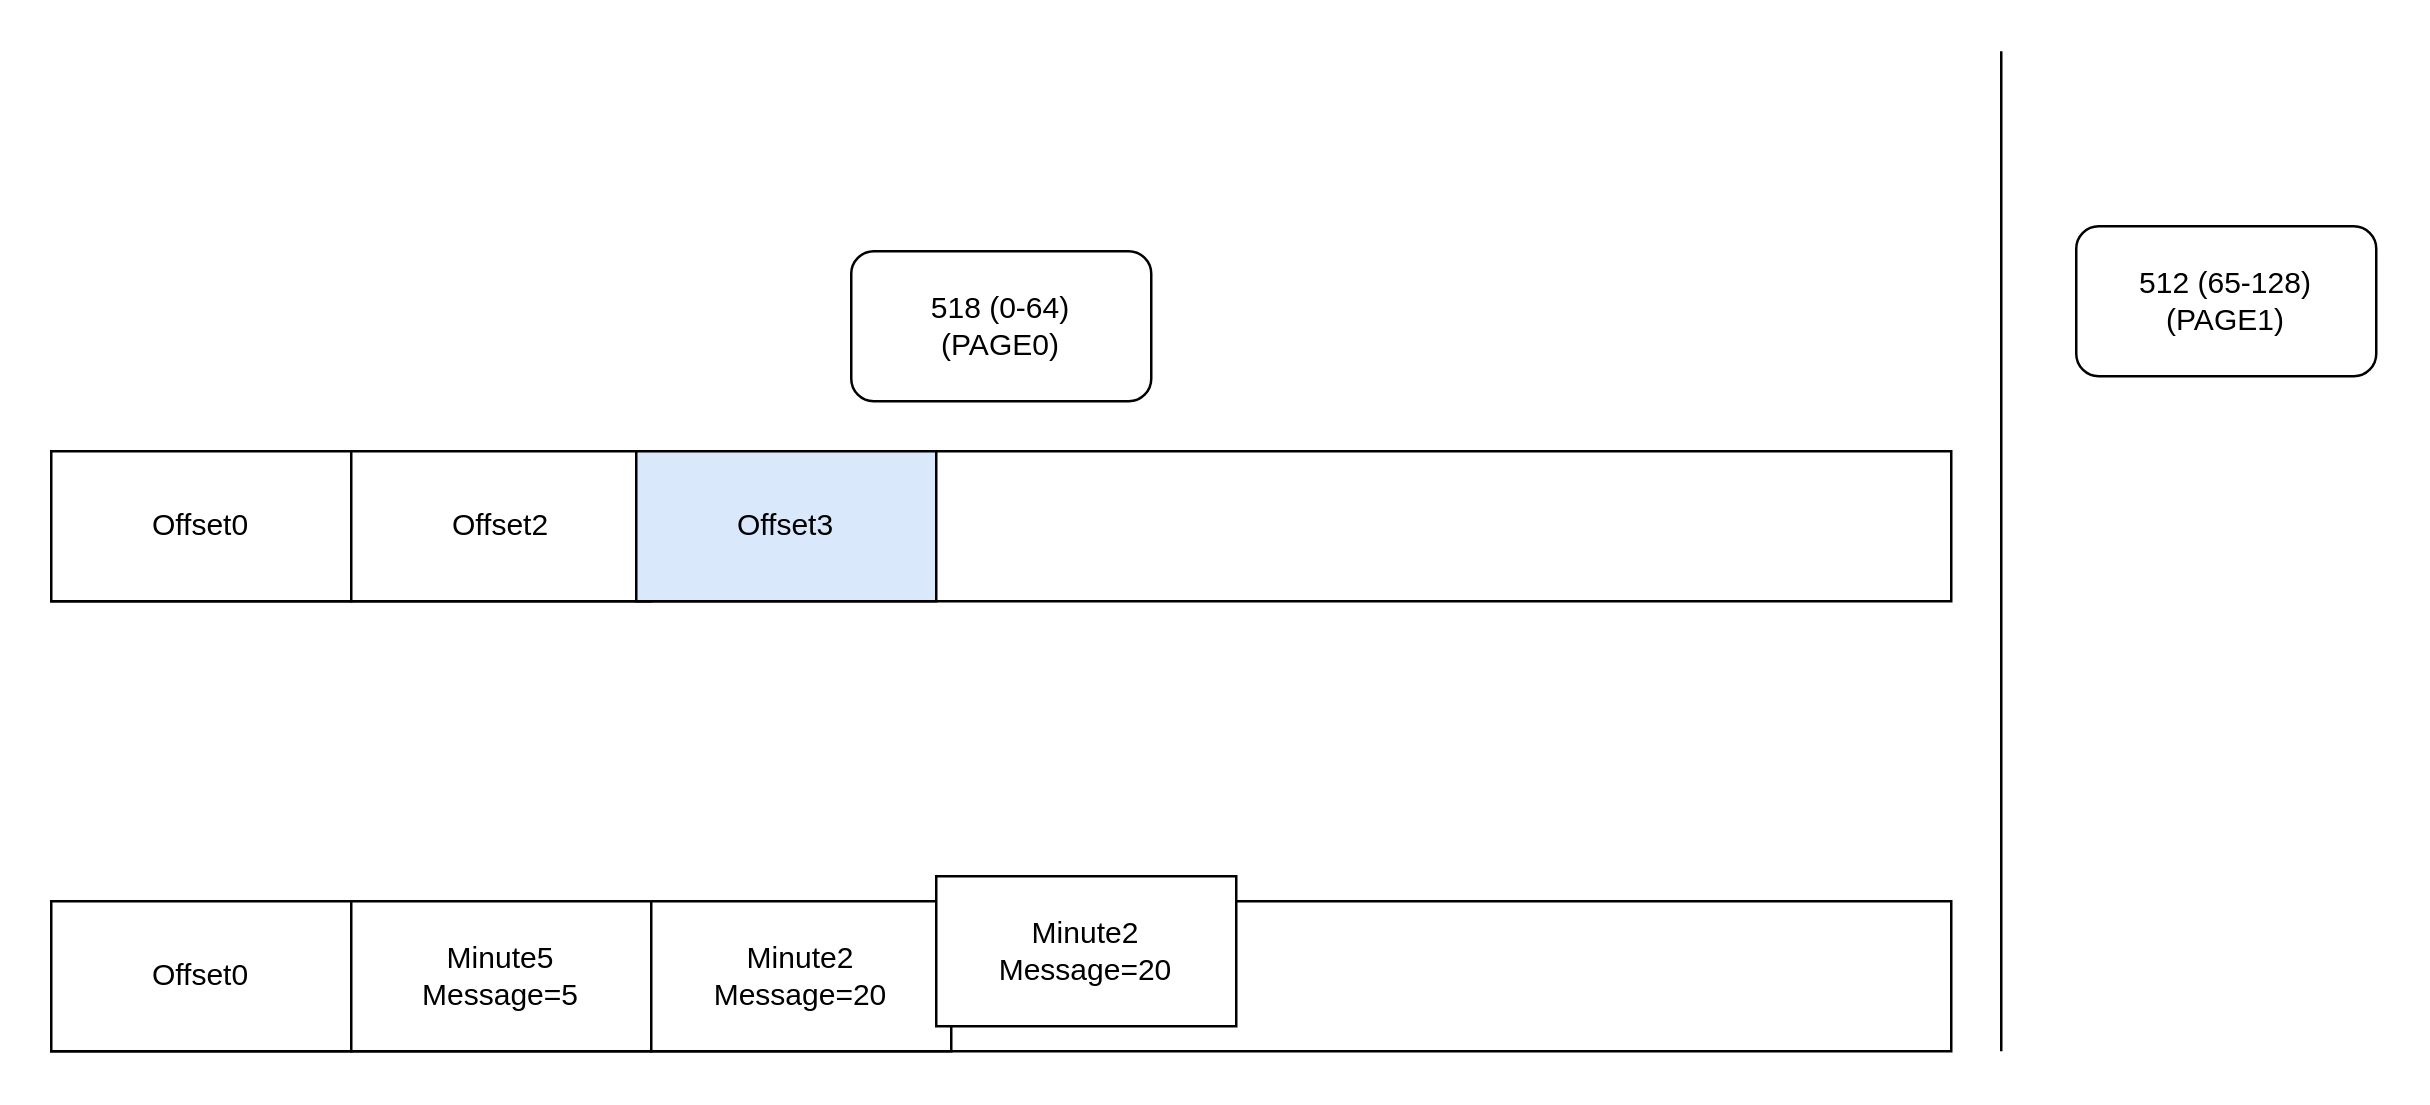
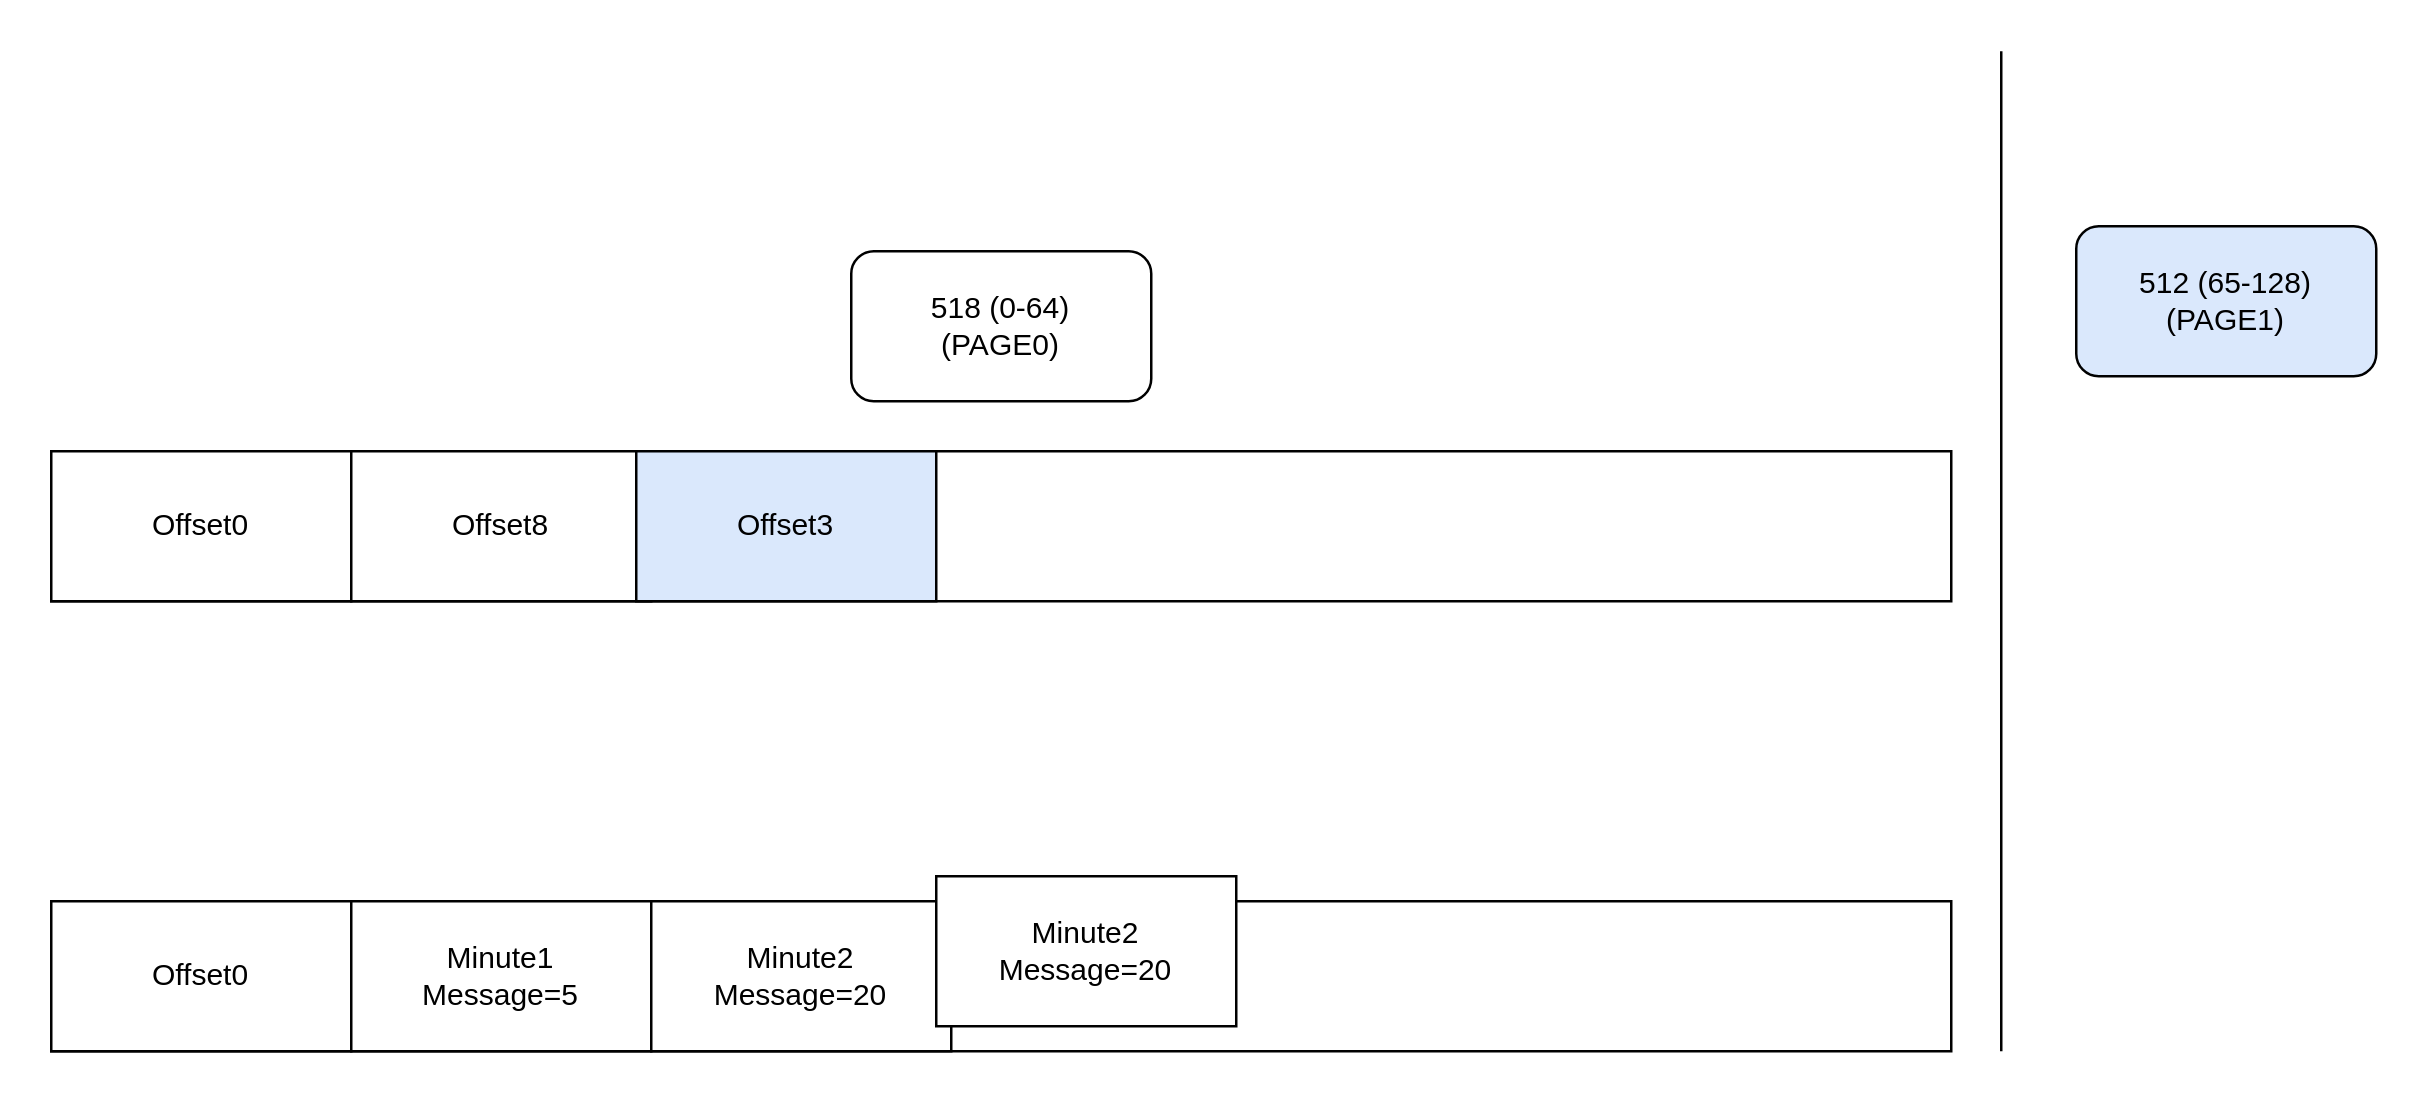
node "512 (65-128) (PAGE1)": fillcolor #ffffff -> #dae8fc
node "Offset2": label "Offset2" -> "Offset8"
node "Minute5 Message=5": label "Minute5 Message=5" -> "Minute1 Message=5"
